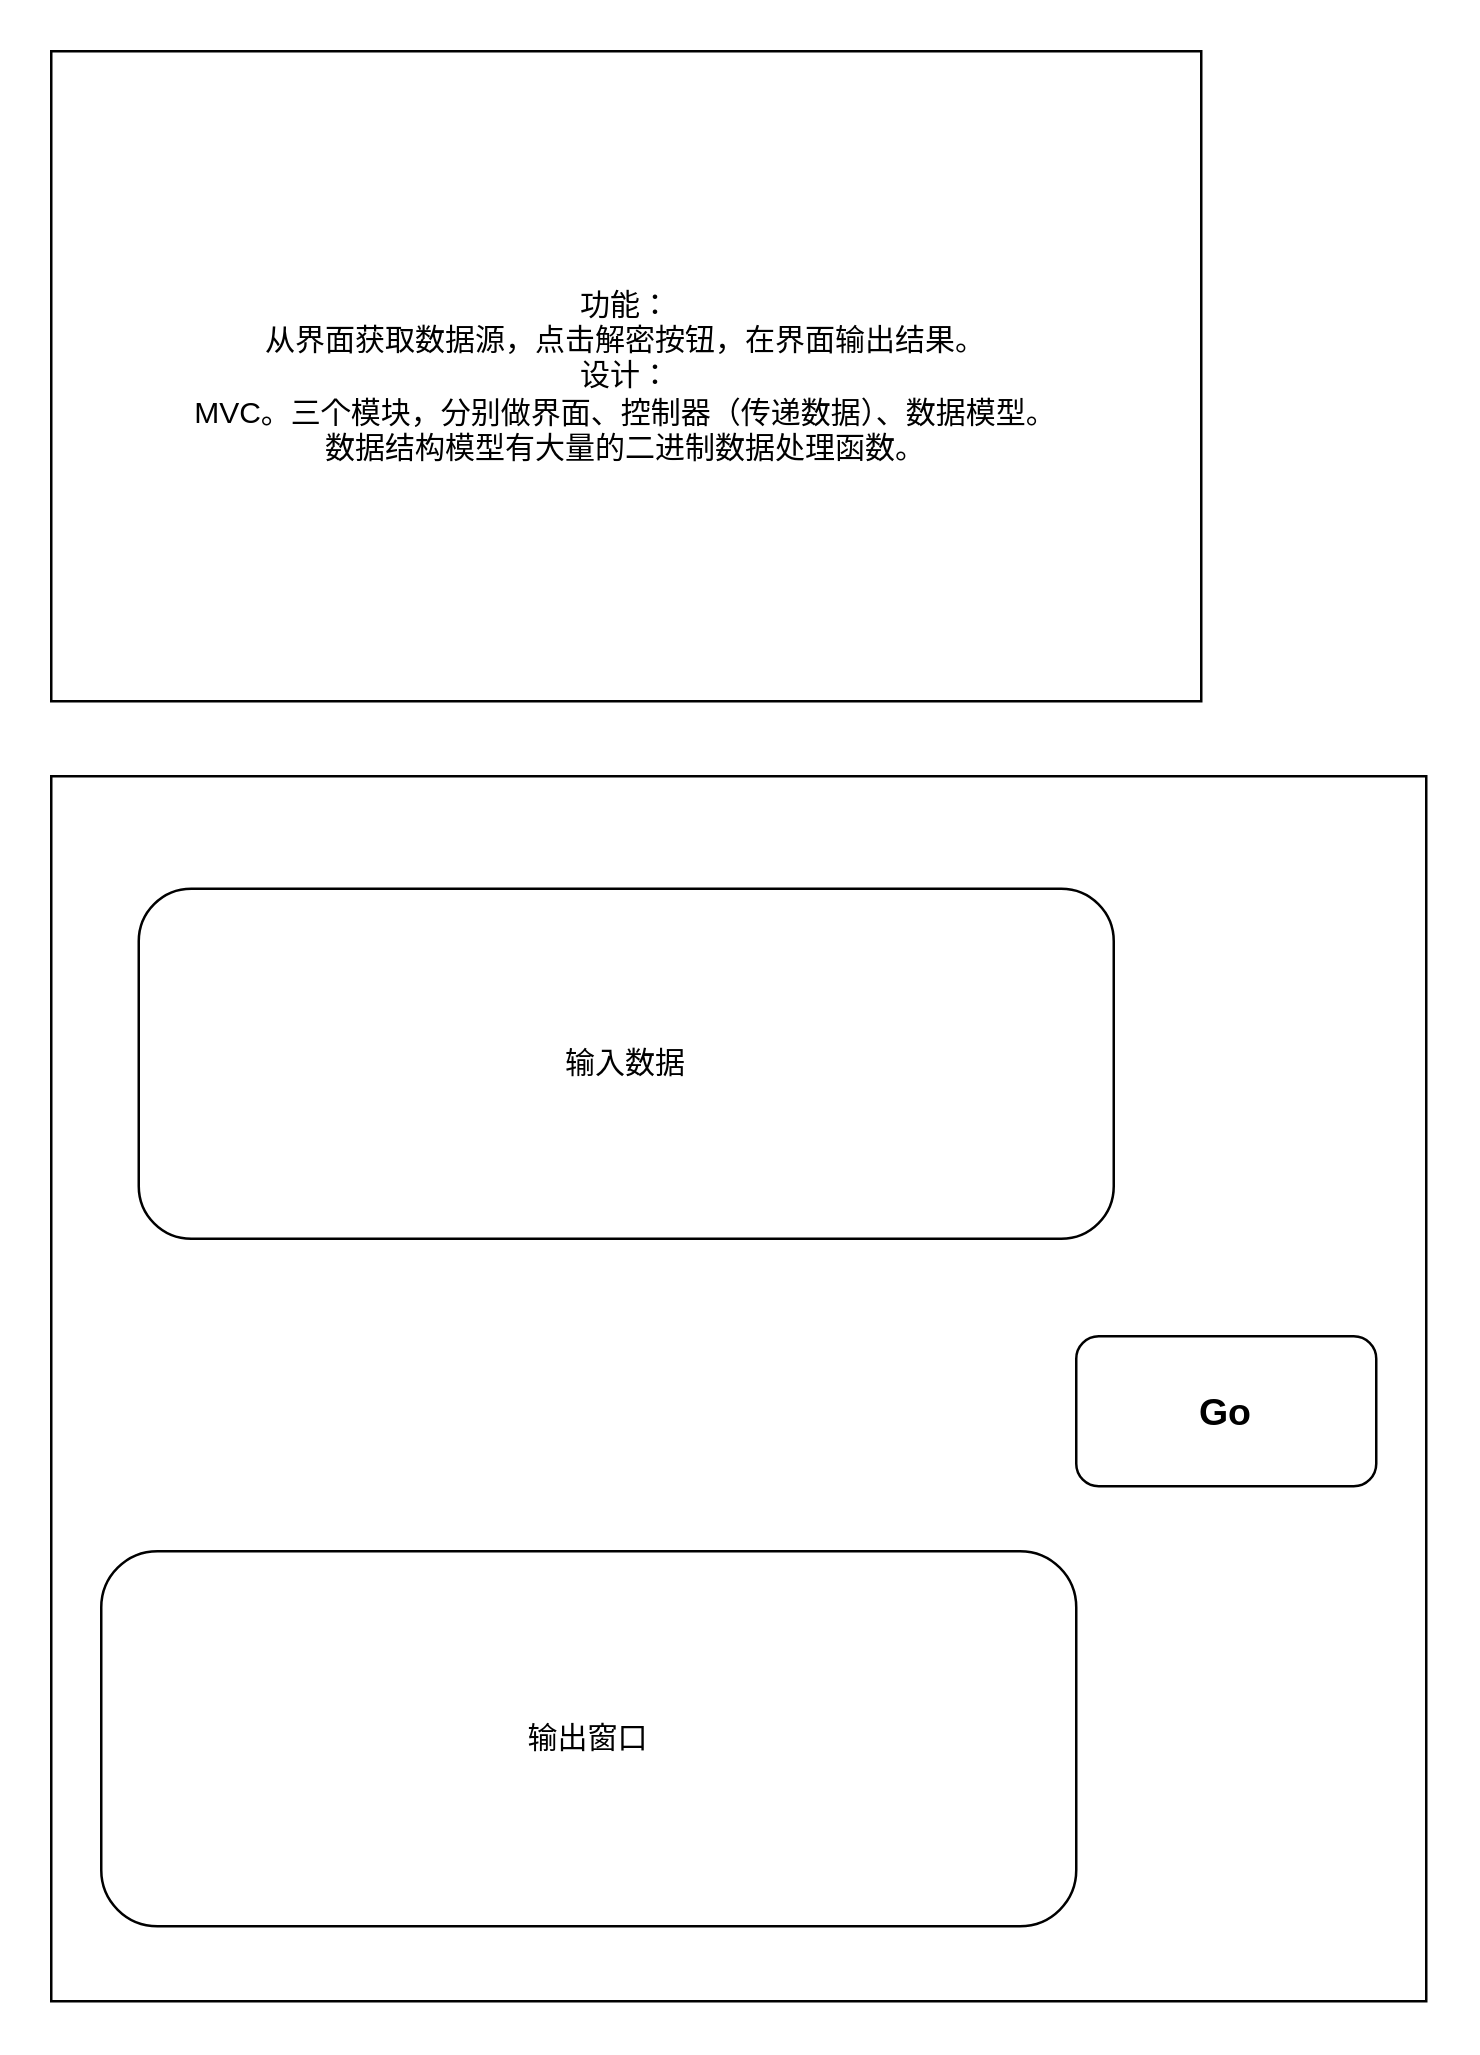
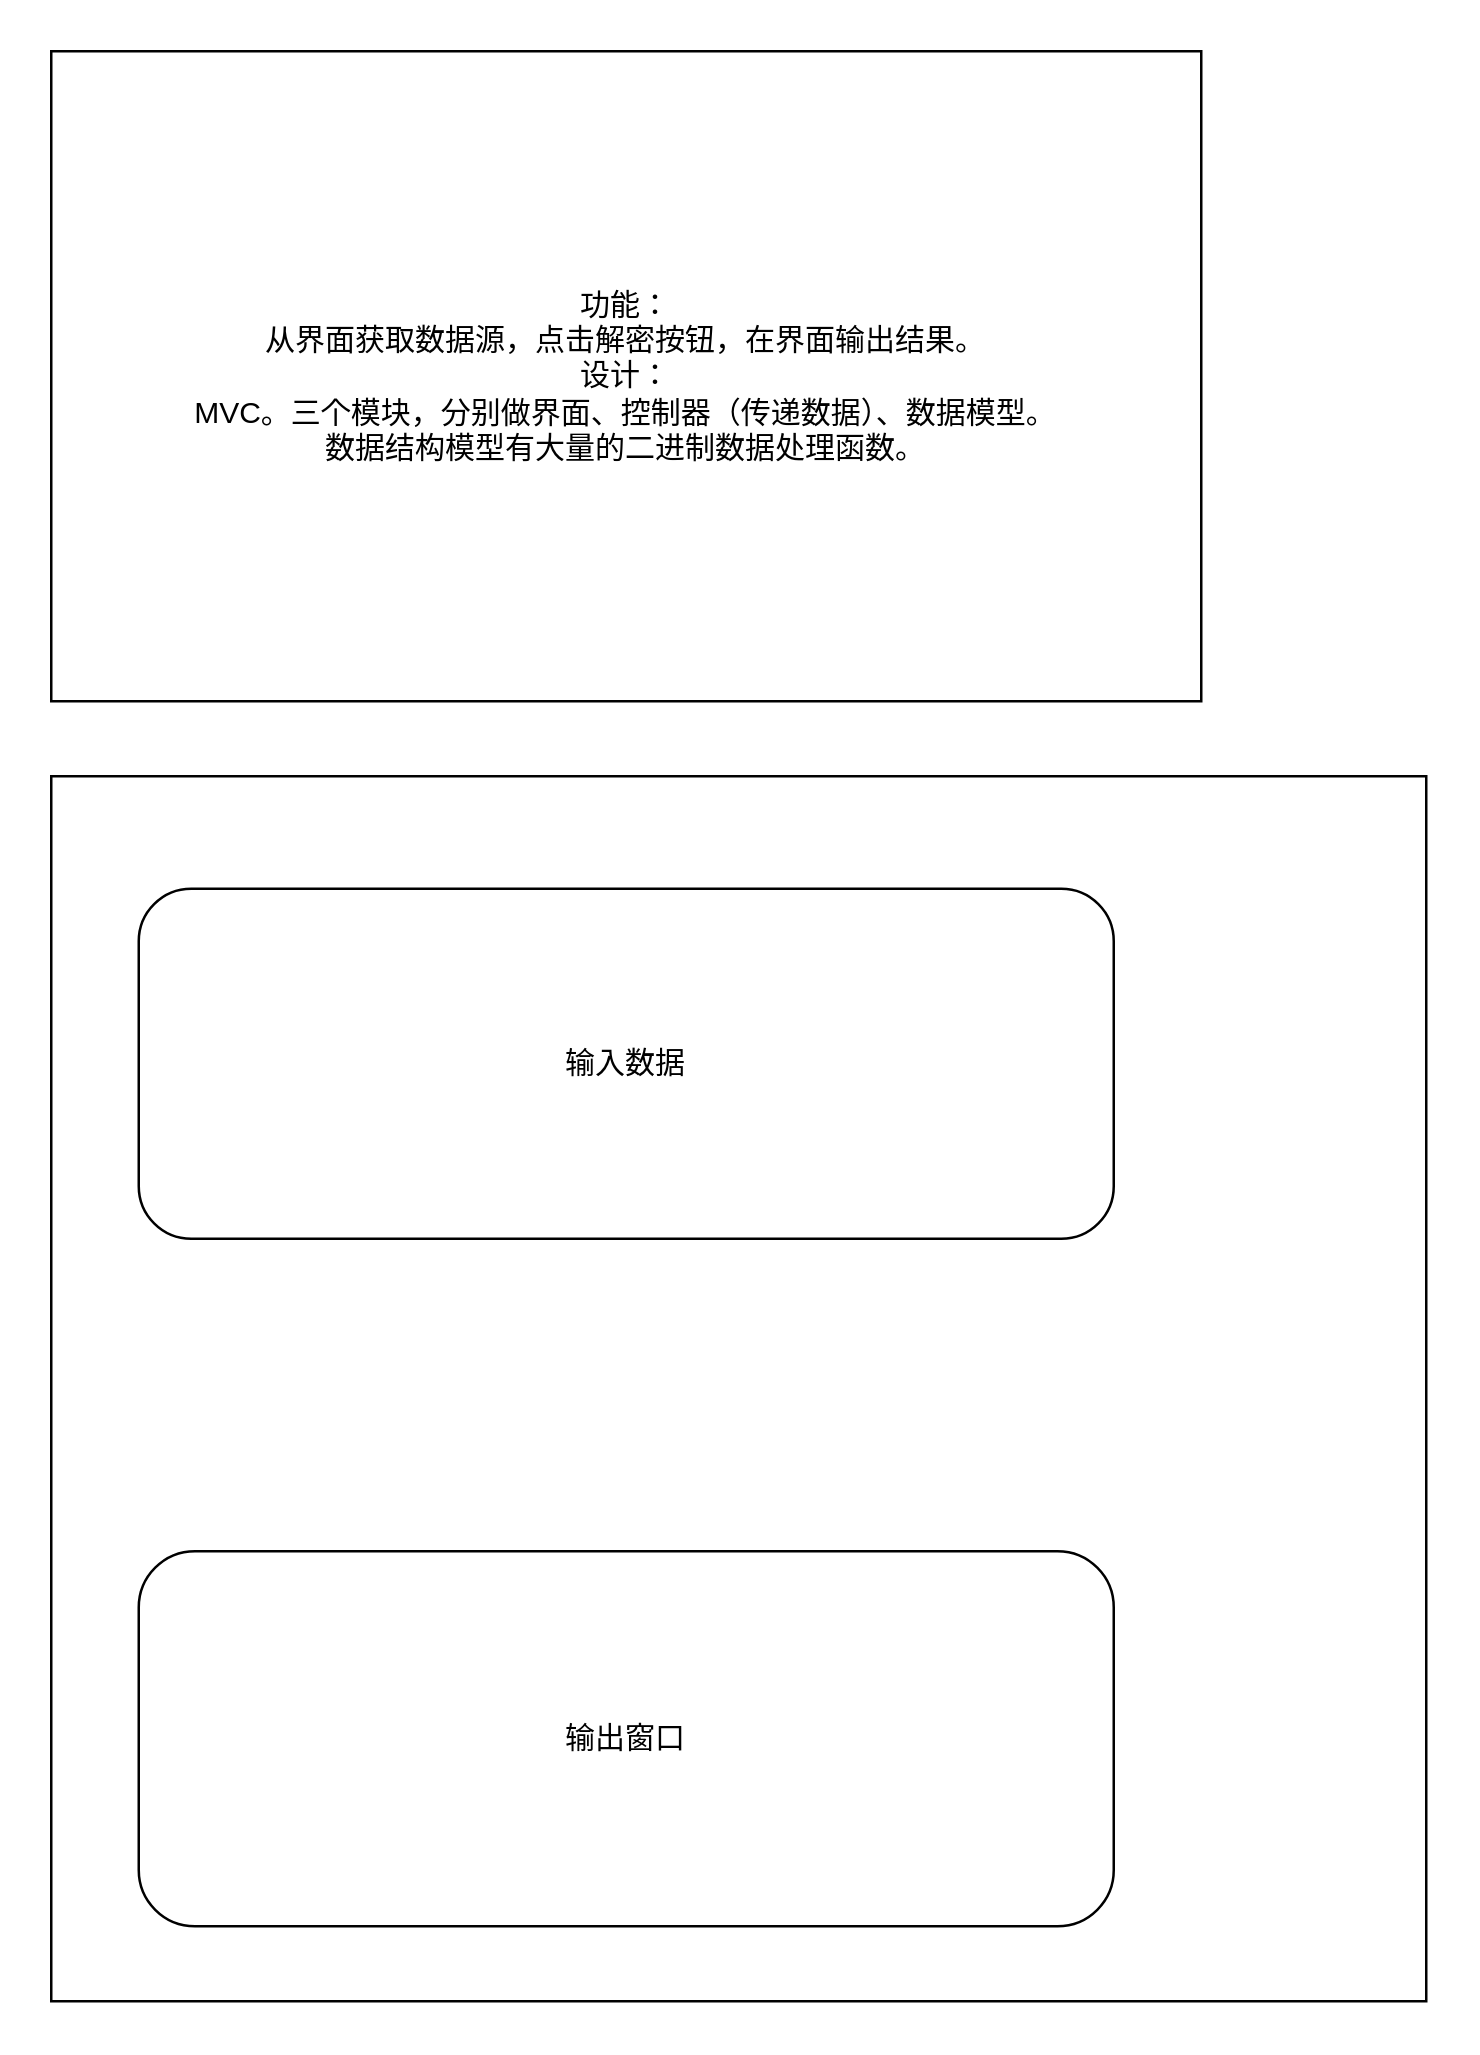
node "Go": removed
node "输出窗口": moved (589, 1739) -> (626, 1739)
